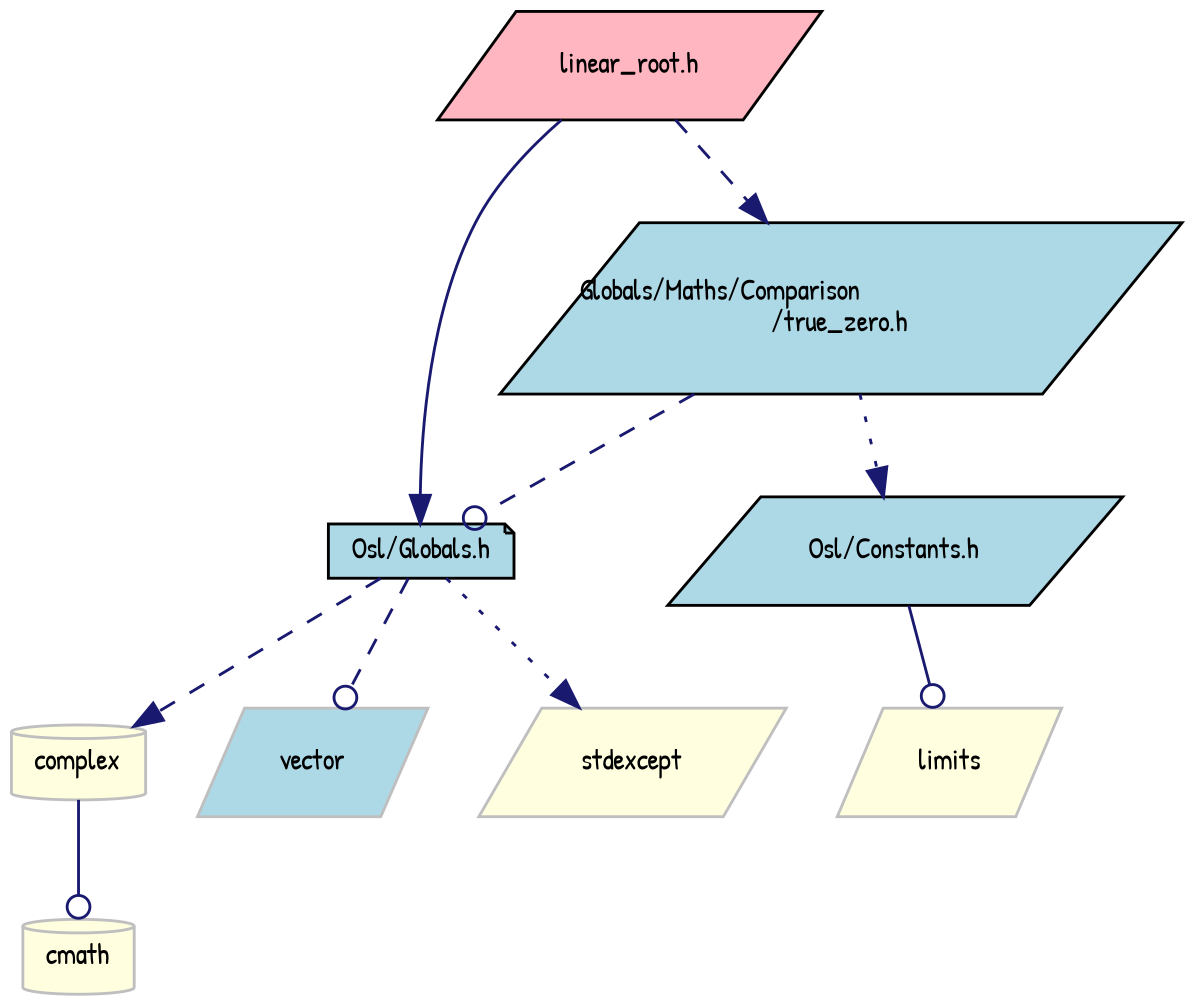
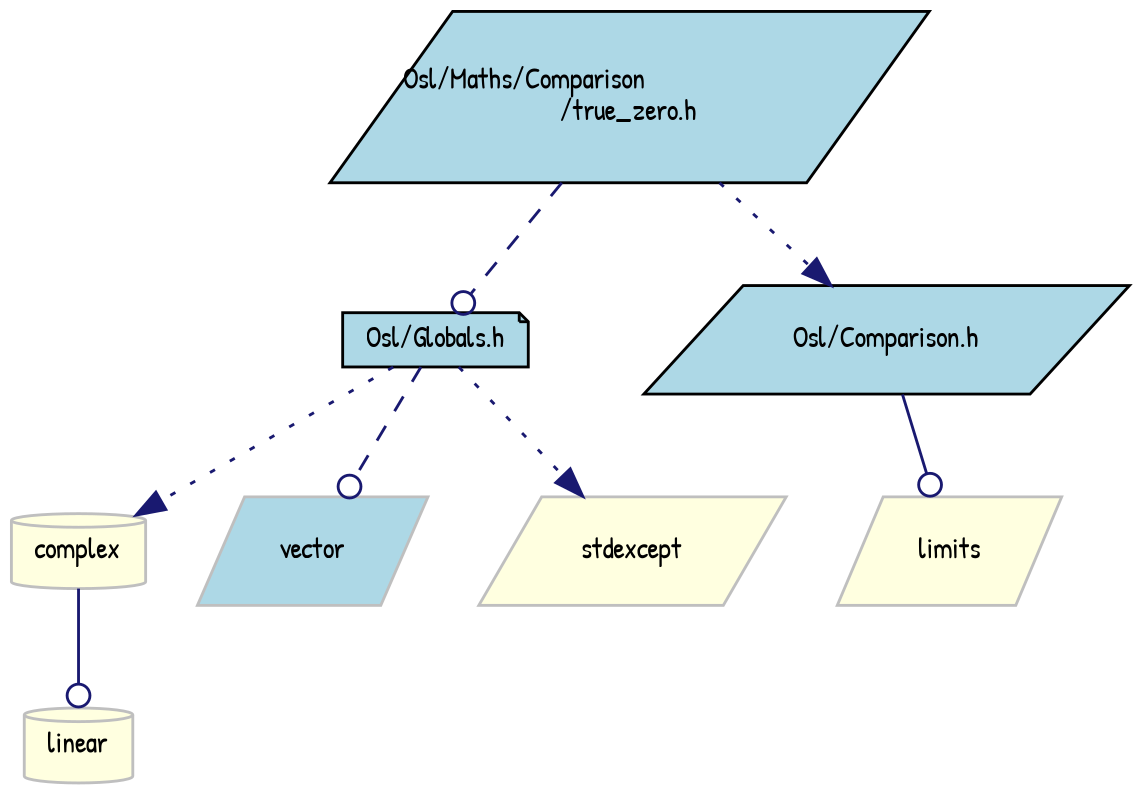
node "linear_root.h": removed
node "Globals/Maths/Comparison /true_zero.h": label "Globals/Maths/Comparison /true_zero.h" -> "Osl/Maths/Comparison /true_zero.h"
node "Osl/Constants.h": label "Osl/Constants.h" -> "Osl/Comparison.h"
edge "Osl/Globals.h" -> "complex": style dashed -> dotted
node "cmath": label "cmath" -> "linear"
